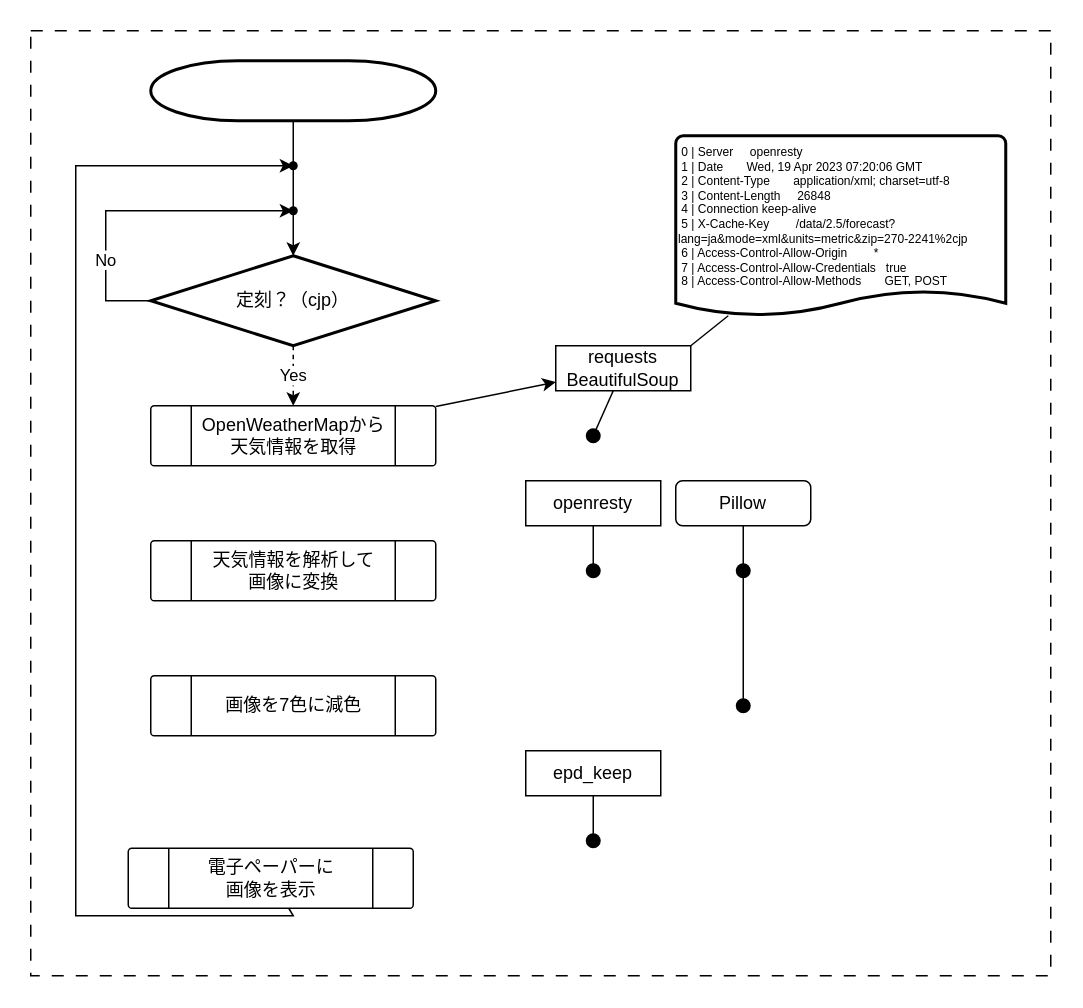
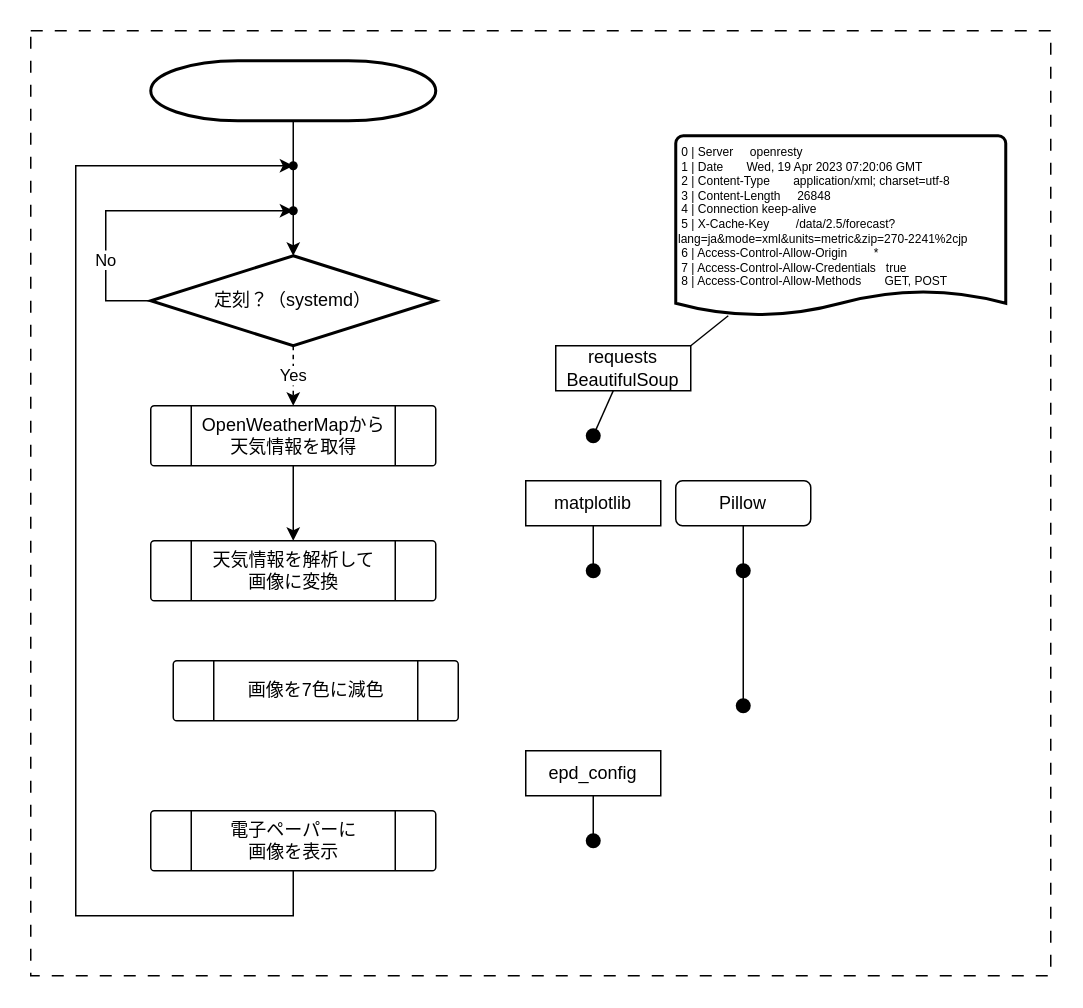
node "定刻？（cjp）": label "定刻？（cjp）" -> "定刻？（systemd）"
edge "OpenWeatherMapから 天気情報を取得" -> "requestsBeautifulSoup": now "OpenWeatherMapから 天気情報を取得" -> "天気情報を解析して 画像に変換"
node "openresty": label "openresty" -> "matplotlib"
node "画像を7色に減色": moved (293, 706) -> (316, 691)
node "epd_keep": label "epd_keep" -> "epd_config"
node "電子ペーパーに 画像を表示": moved (271, 878) -> (293, 841)
